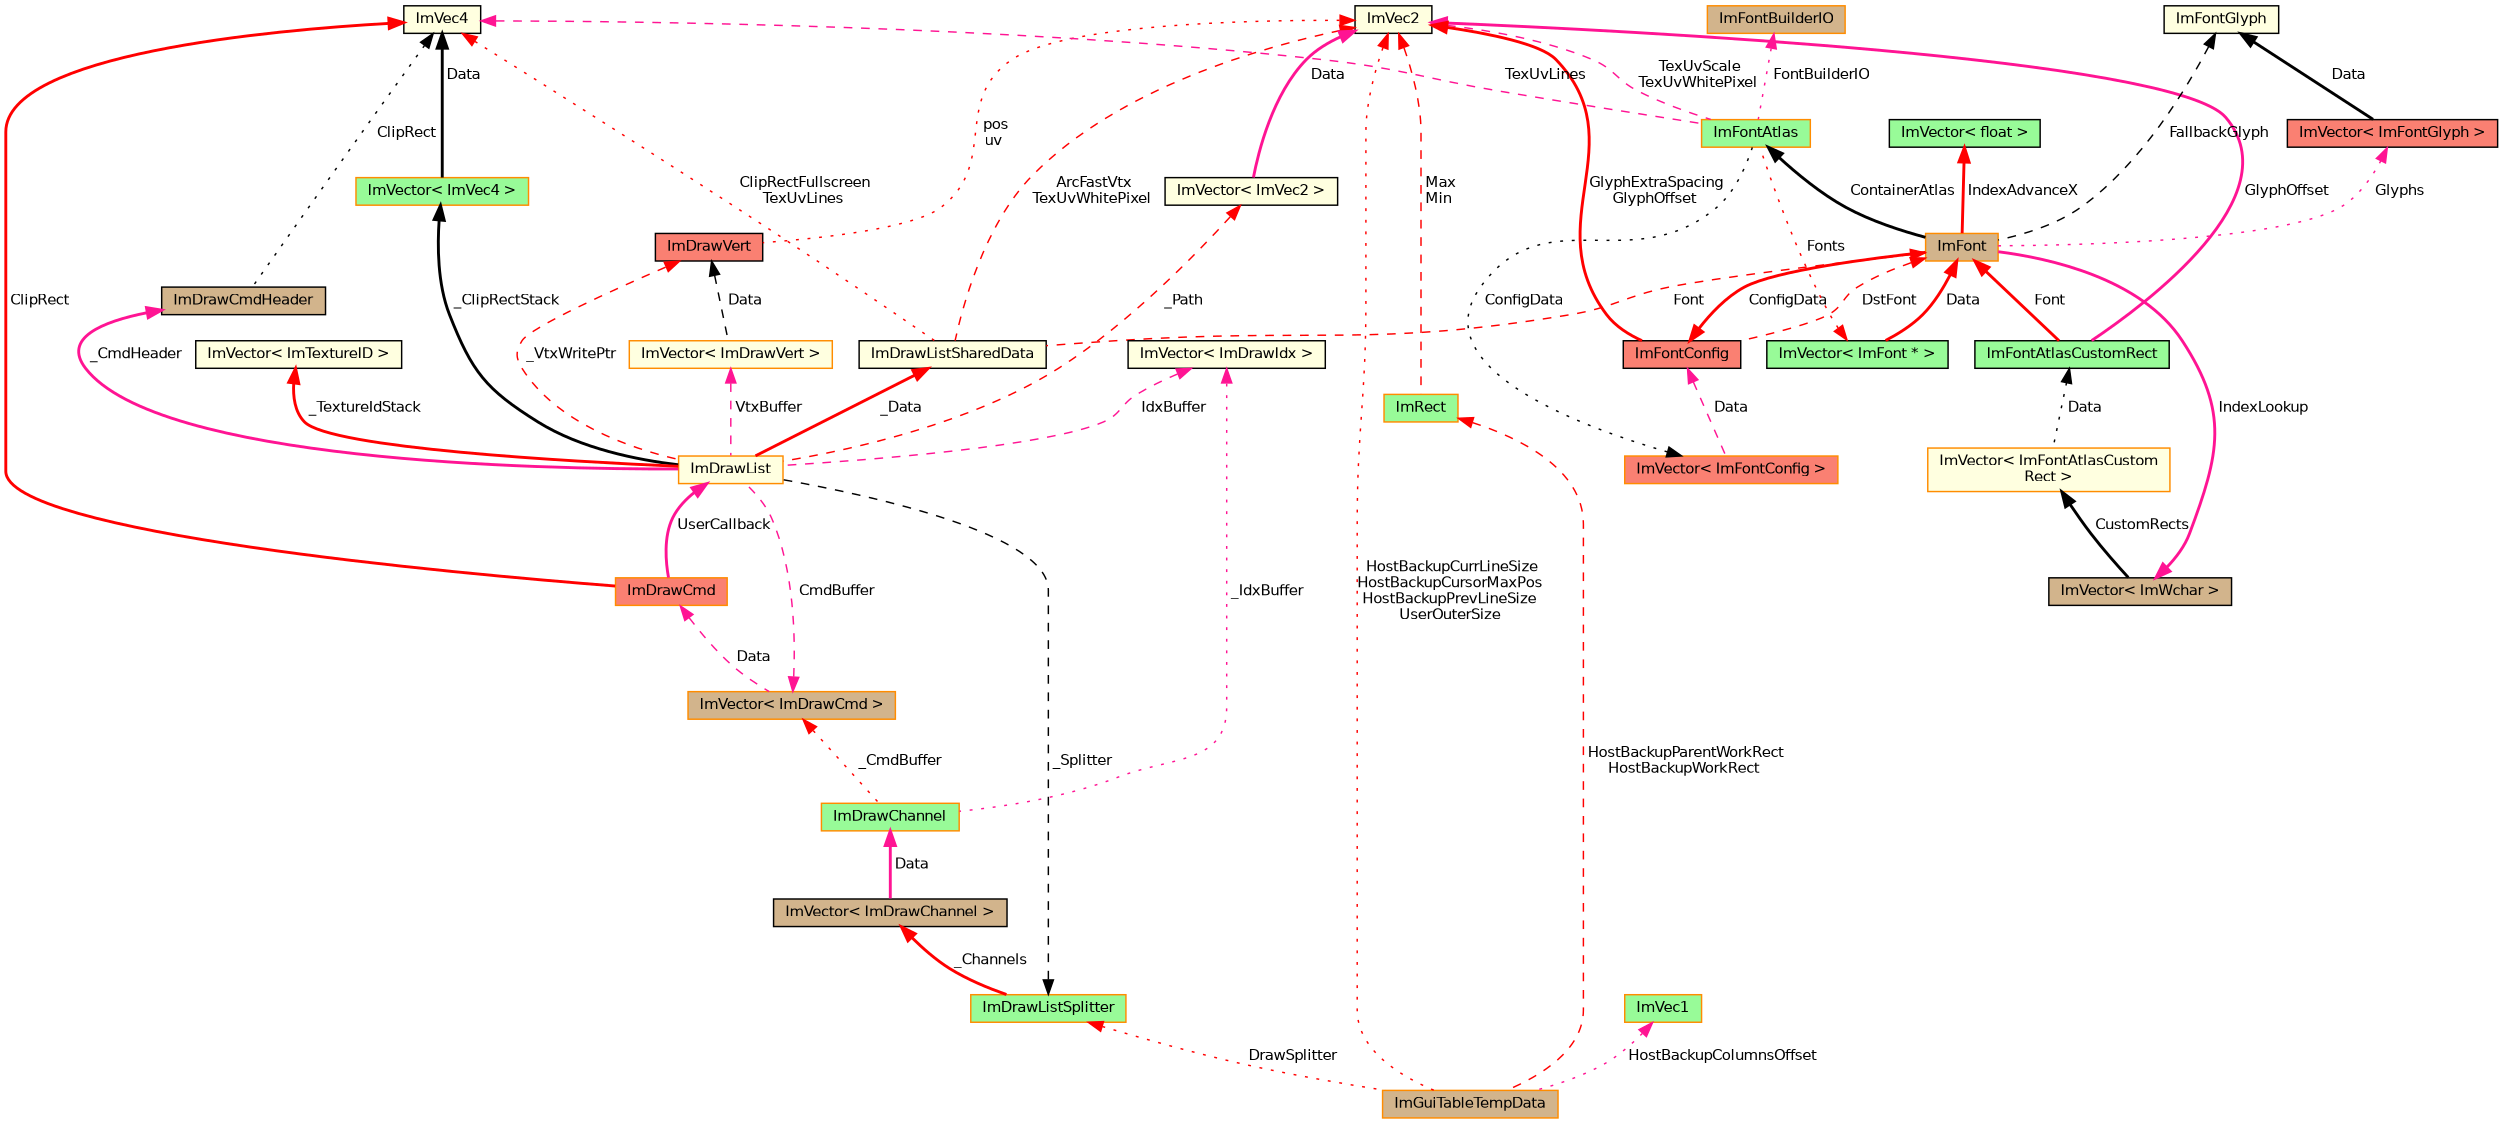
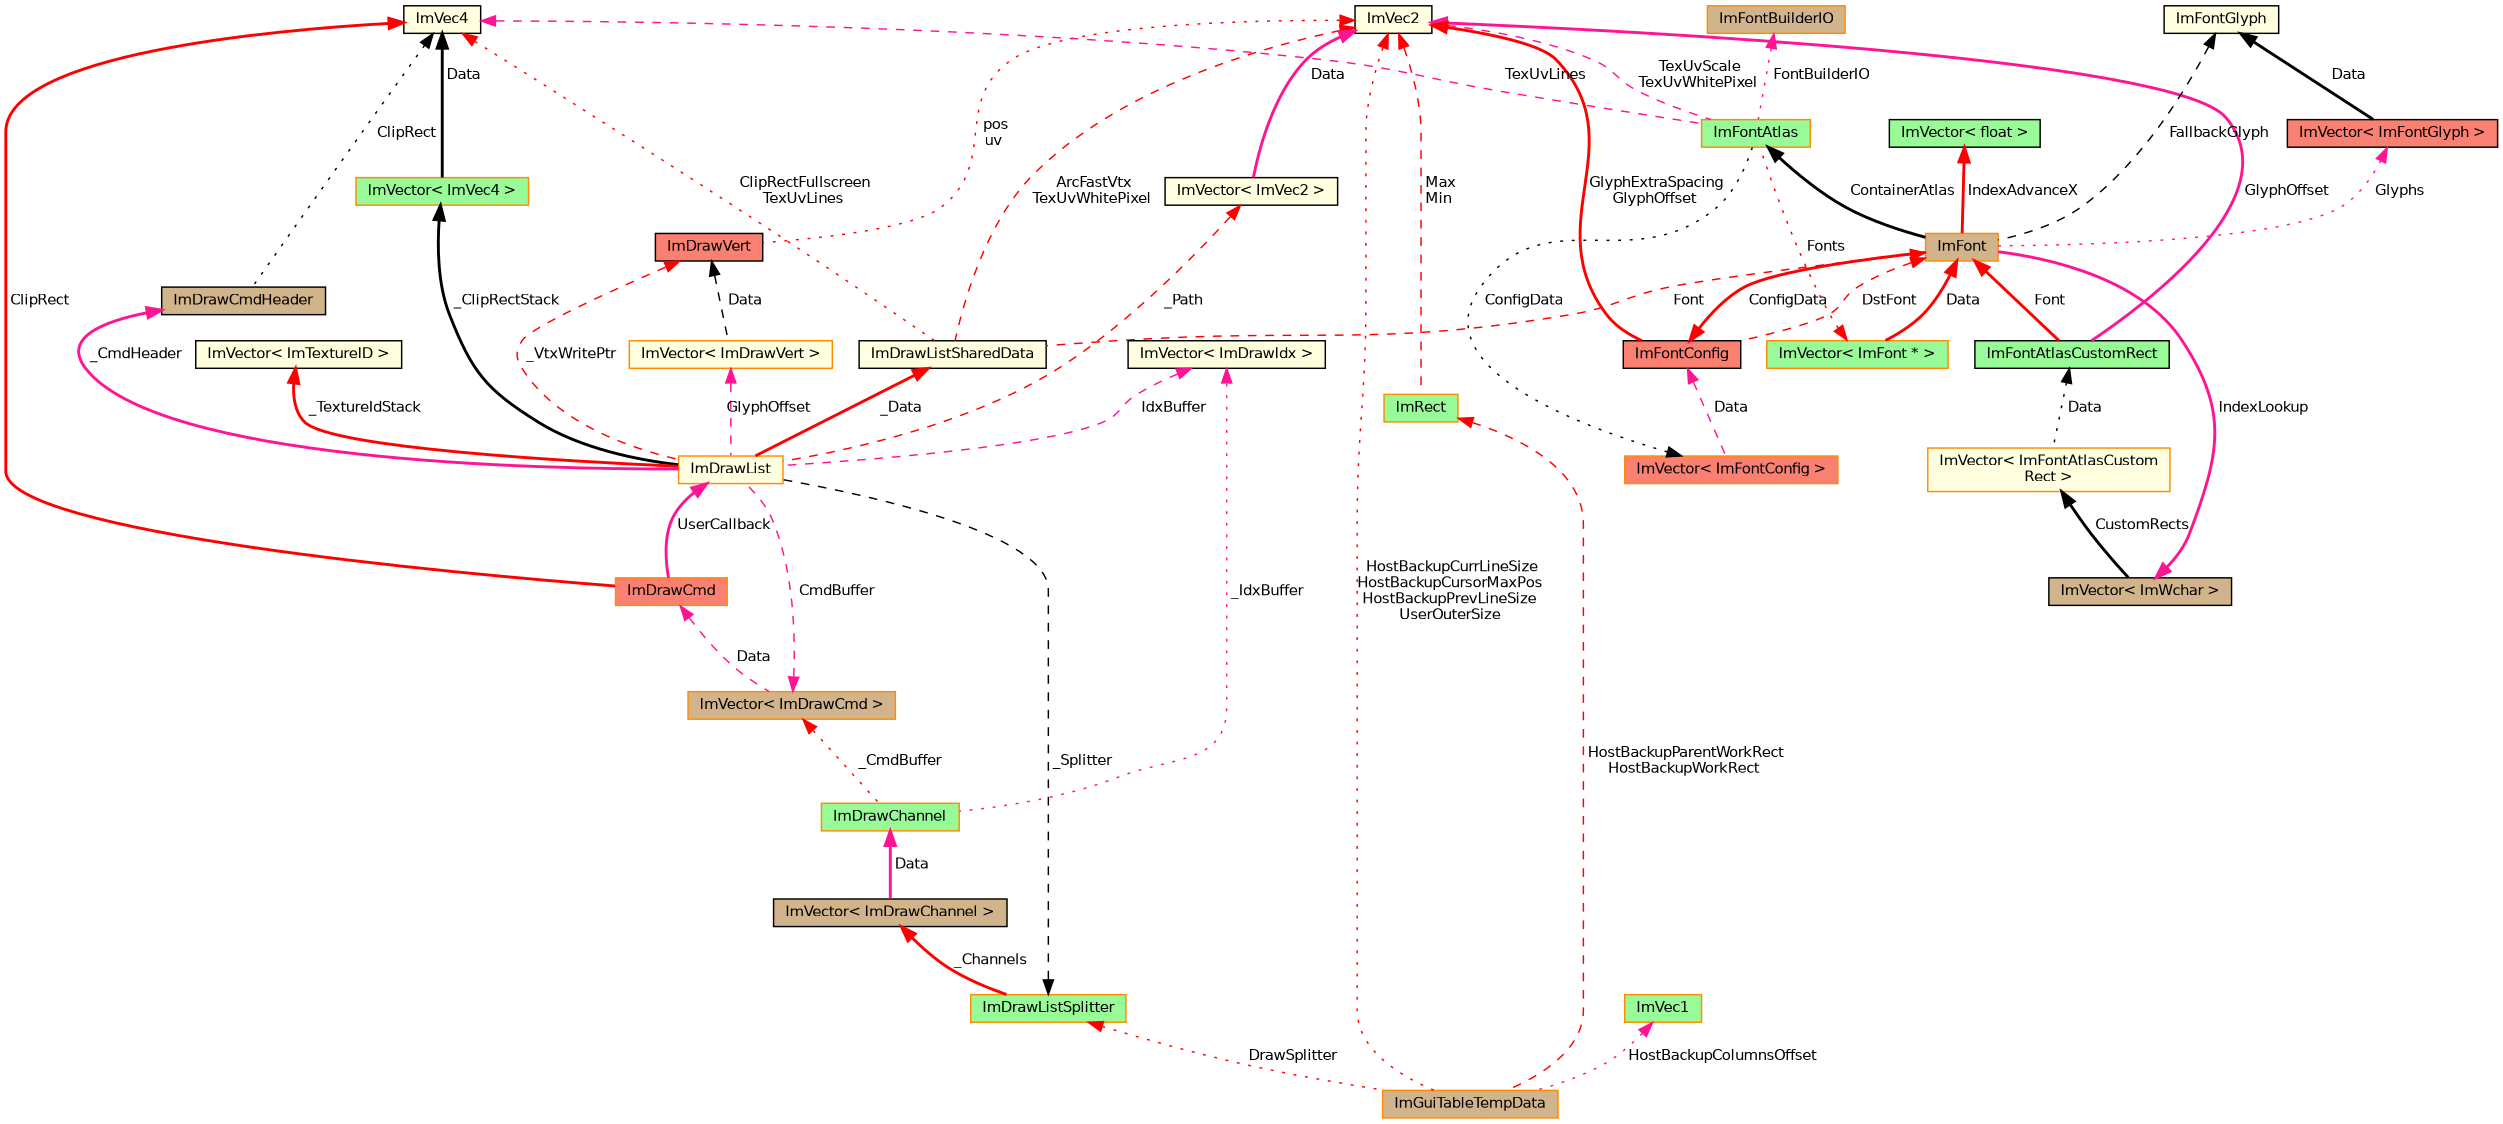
node "ImVector< ImFont * >": color black -> darkorange
edge "ImDrawList" -> "ImVector< ImDrawVert >": label " VtxBuffer" -> " GlyphOffset"
